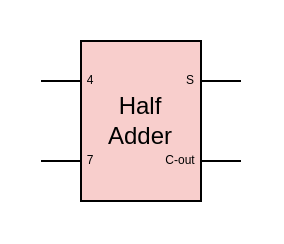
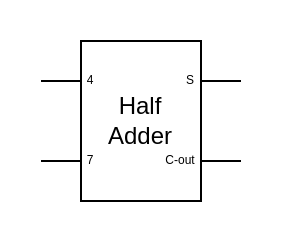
node "Half Adder": fillcolor #f8cecc -> #ffffff
